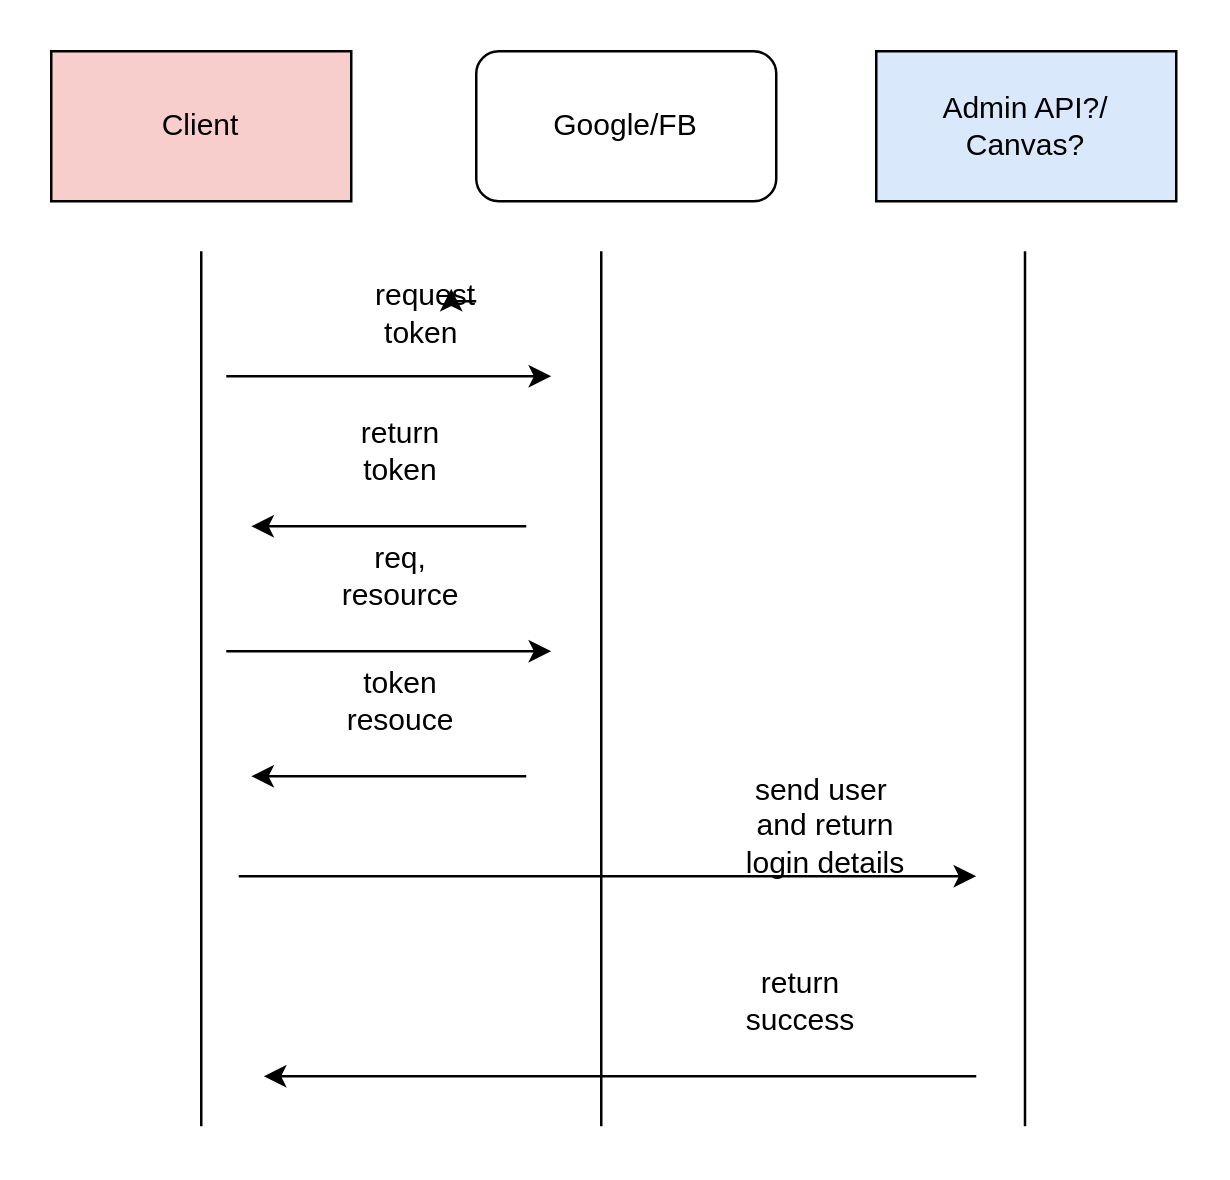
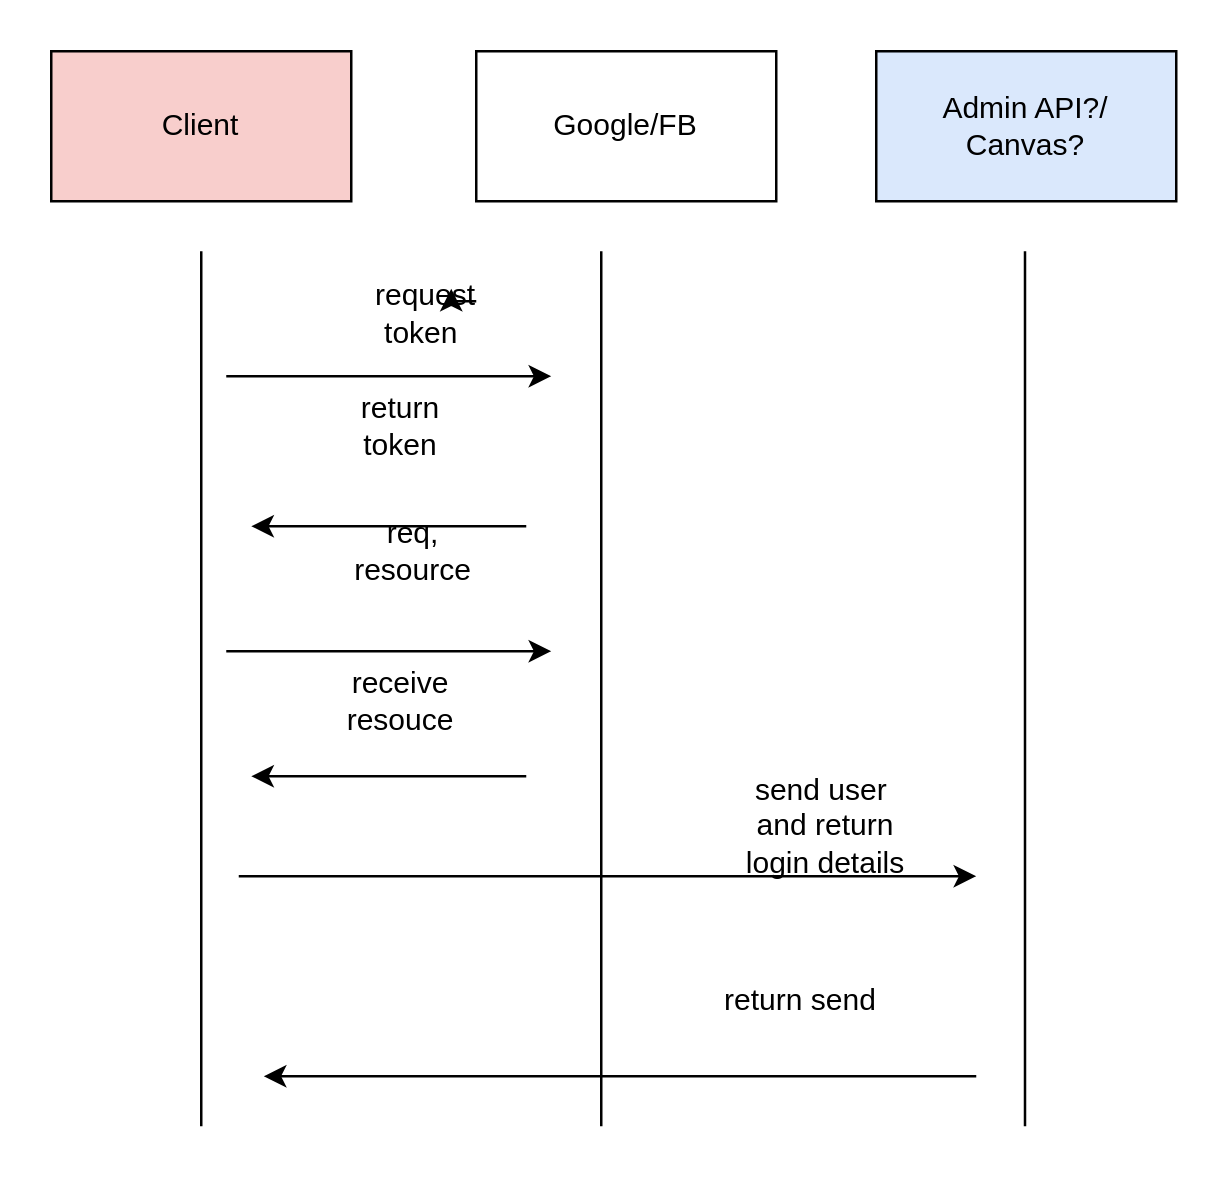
node "Google/FB": shape rounded rectangle -> rectangle
node "return token": moved (401, 451) -> (401, 426)
node "req, resource": moved (401, 576) -> (414, 551)
node "token resouce": label "token resouce" -> "receive resouce"
node "return success": label "return success" -> "return send"
